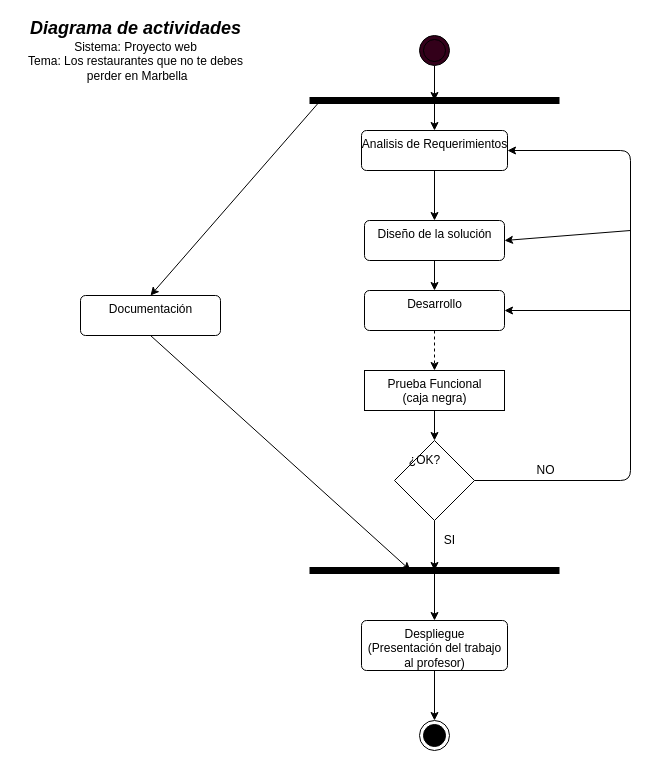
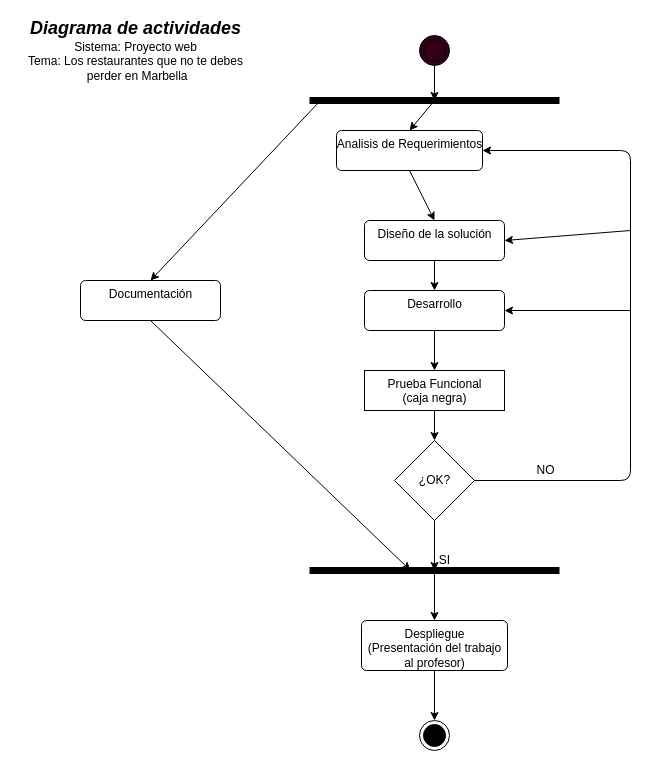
node "Analisis de Requerimientos": moved (435, 151) -> (410, 151)
node "Documentación": moved (151, 316) -> (151, 301)
edge "Desarrollo" -> "Prueba Funcional (caja negra)": style dashed -> solid
node "¿OK?": moved (425, 461) -> (435, 481)
node "SI": moved (450, 541) -> (445, 561)
